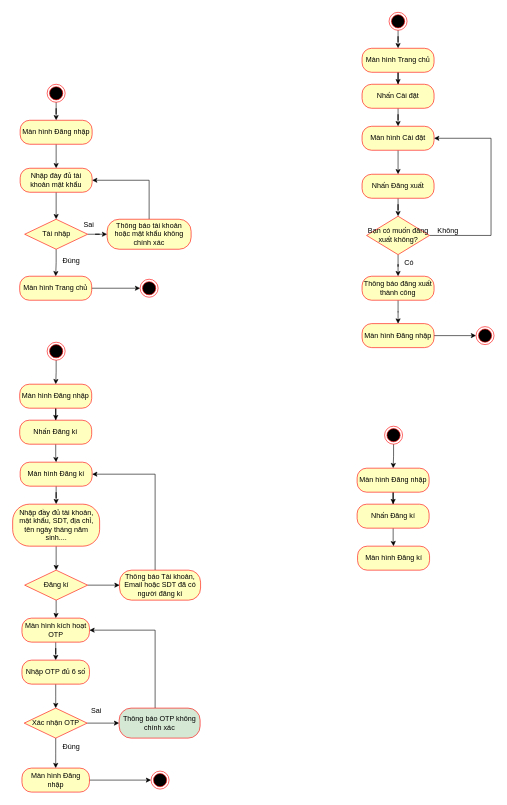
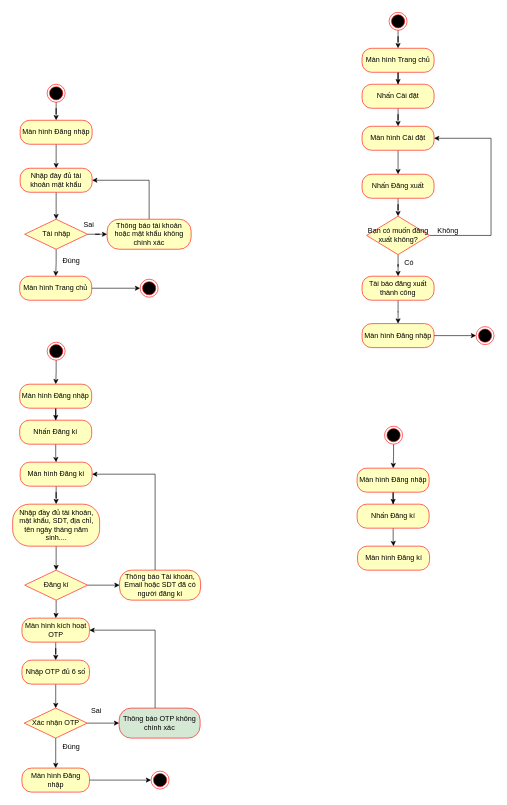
node "Thông báo đăng xuất thành công": label "Thông báo đăng xuất thành công" -> "Tài báo đăng xuất thành công"
